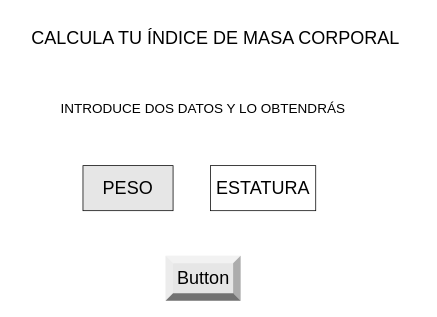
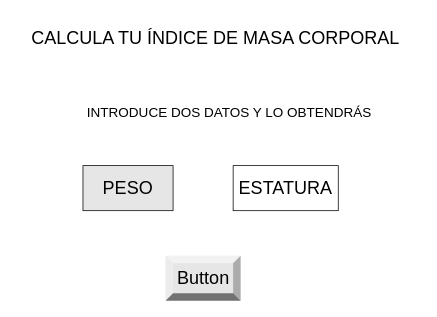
node "INTRODUCE DOS DATOS Y LO OBTENDRÁS": moved (203, 109) -> (229, 113)
node "ESTATURA": moved (263, 188) -> (285, 188)
